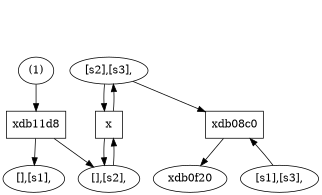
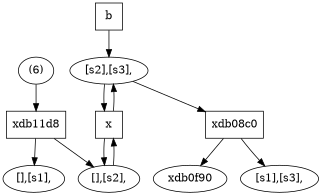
node "b": added
node "(1)": label "(1)" -> "(6)"
edge "[s1],[s3]," -> "xdb08c0": reversed
node "xdb0f20": label "xdb0f20" -> "xdb0f90"
